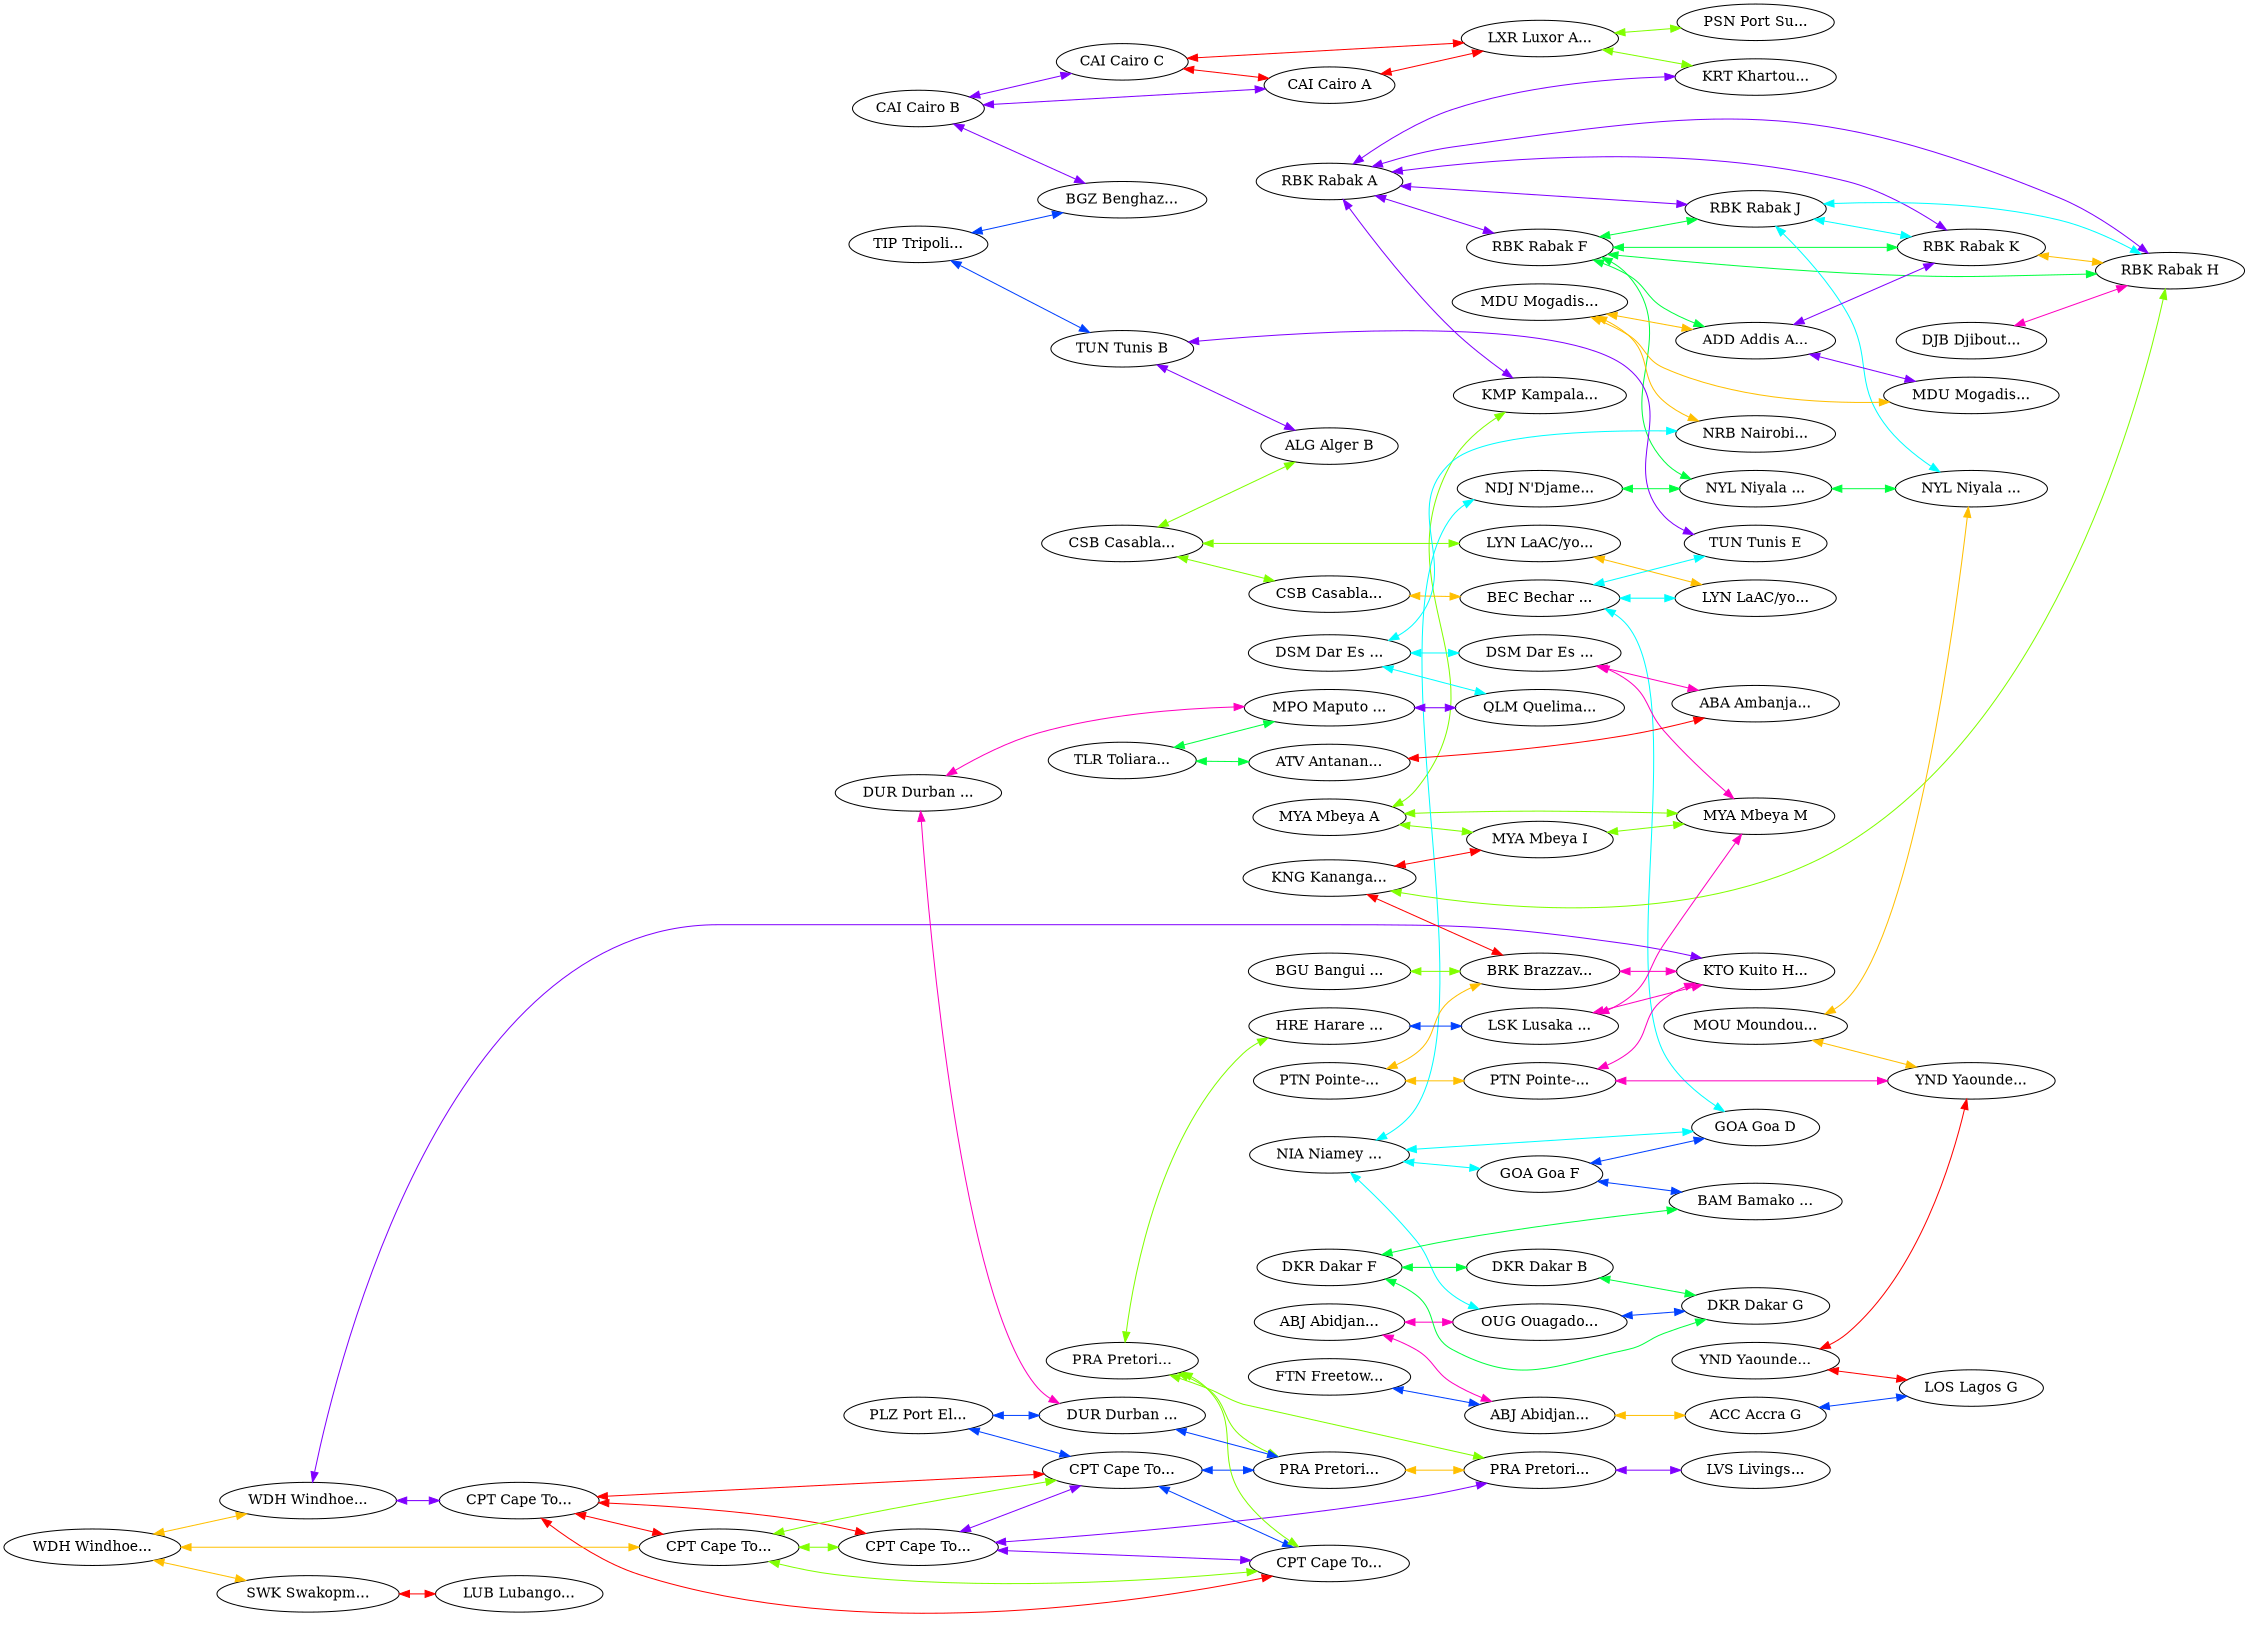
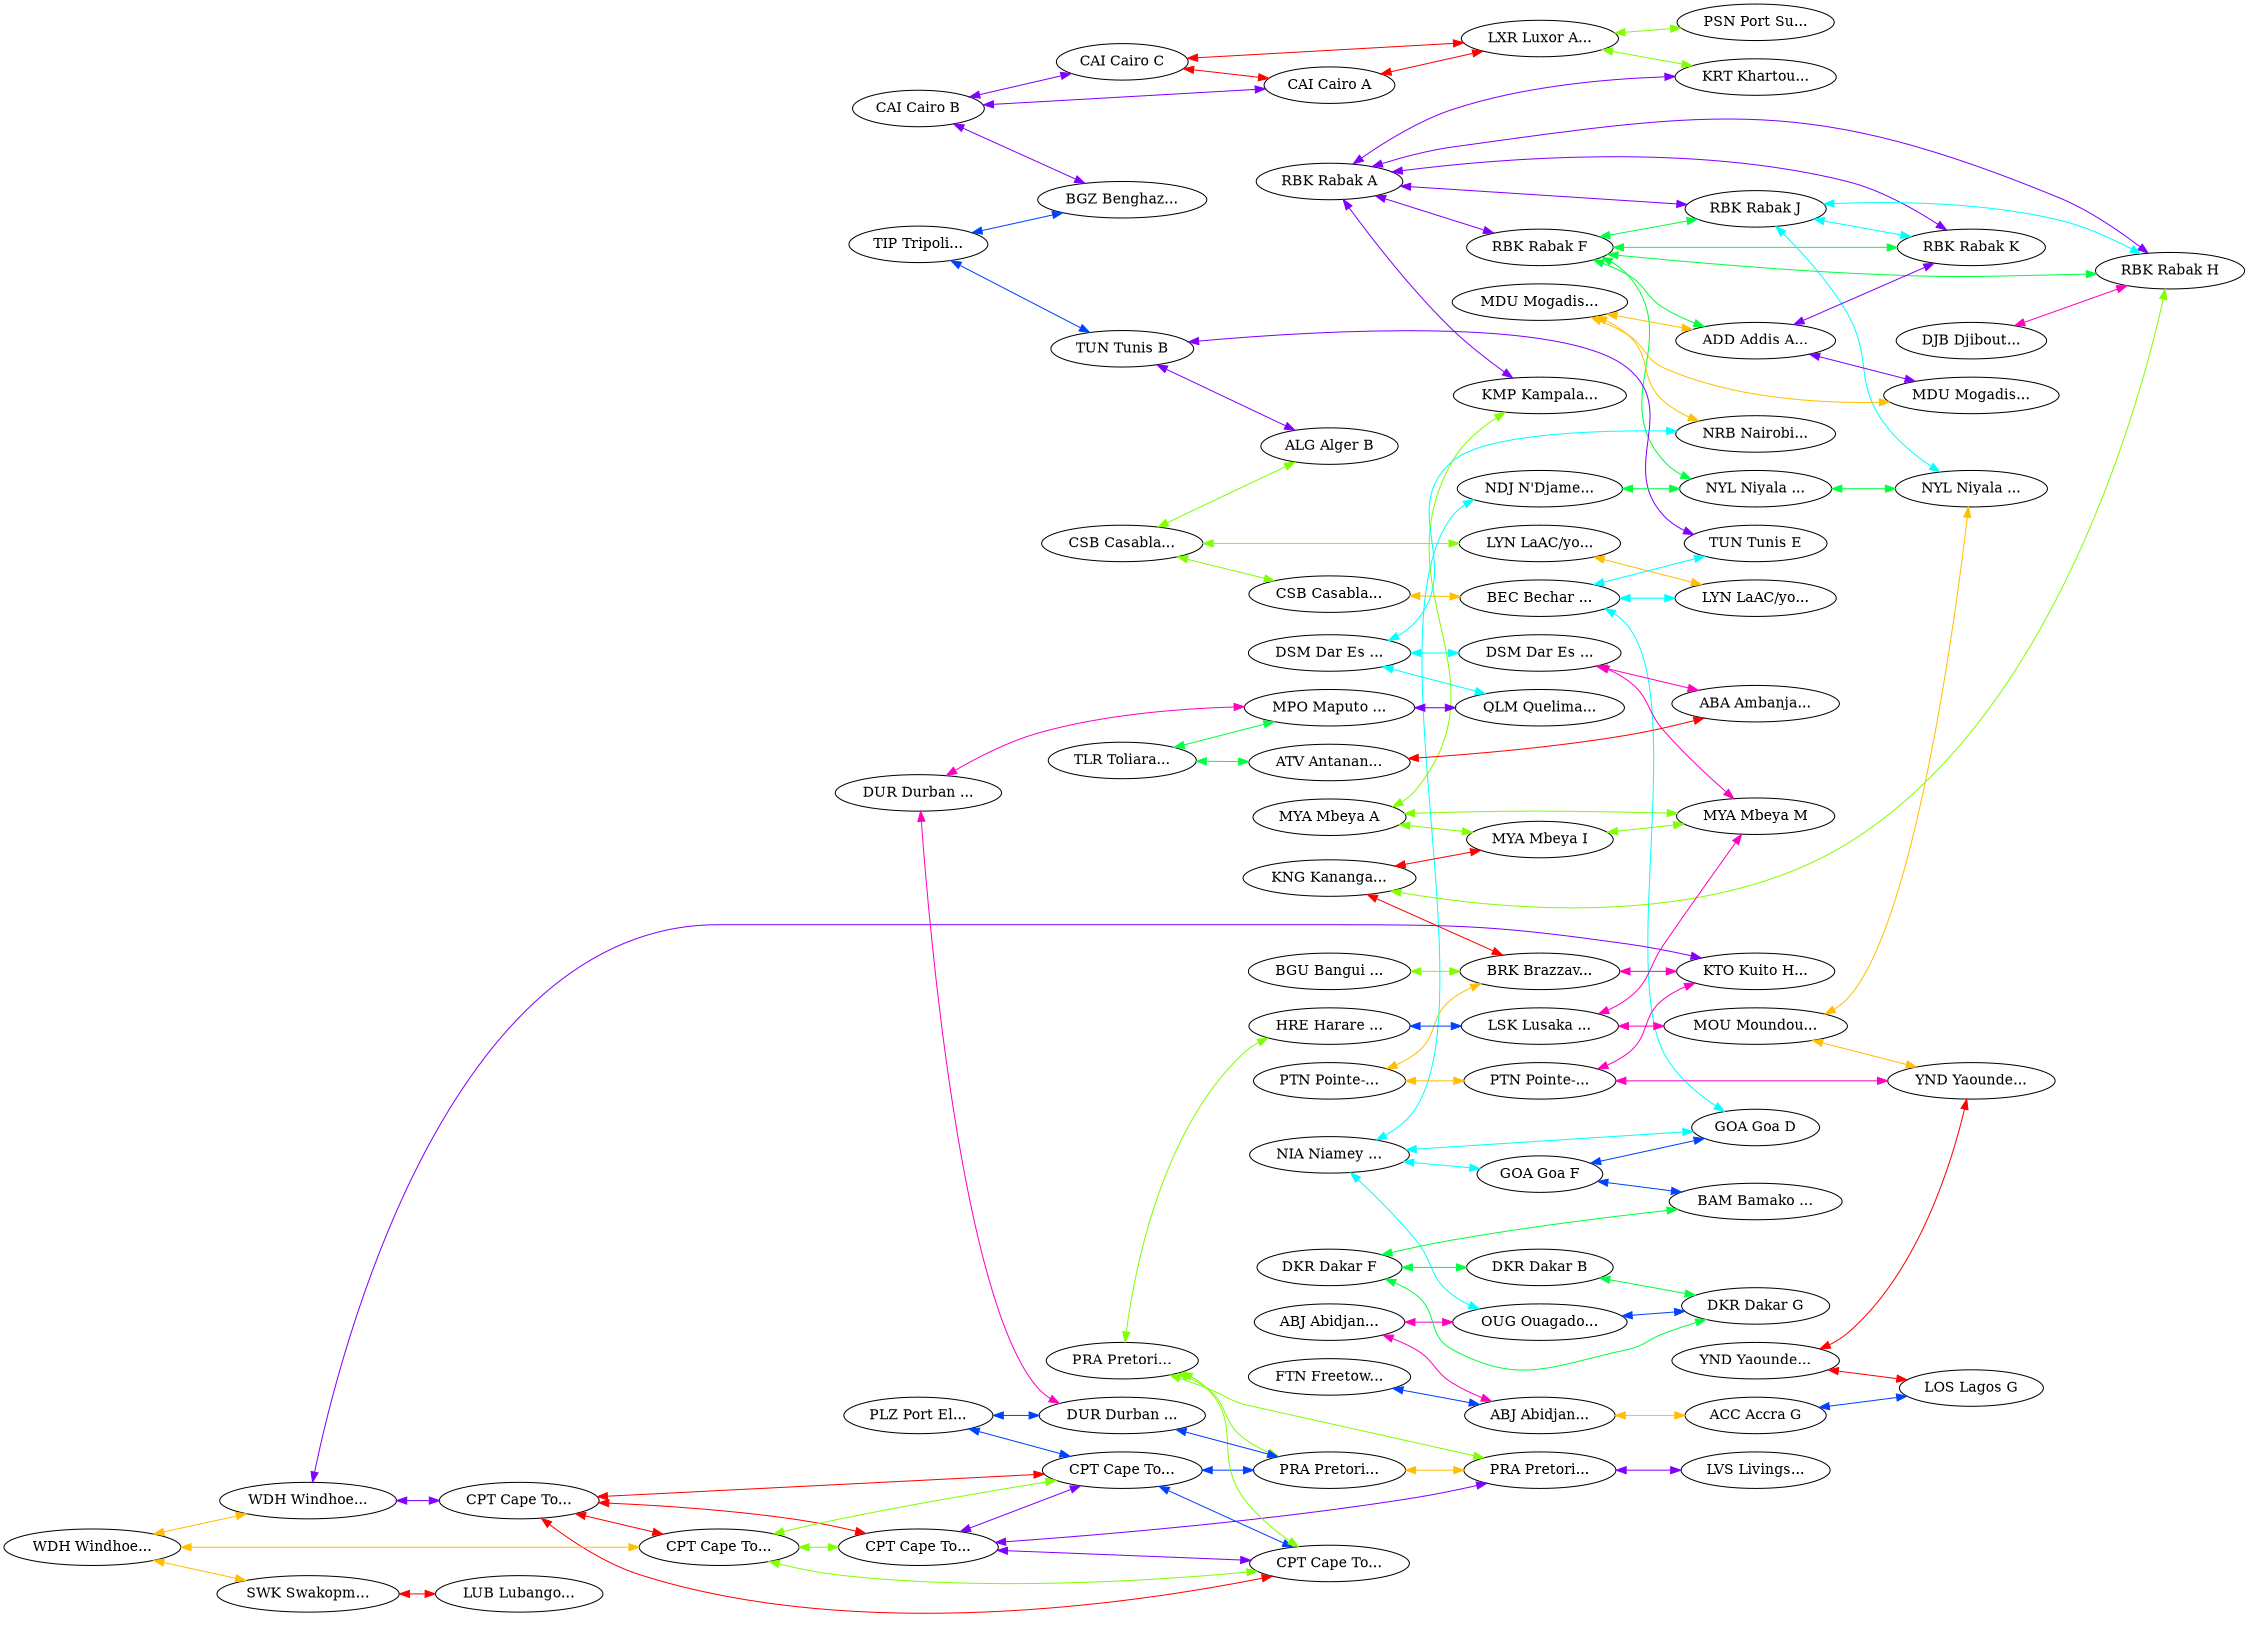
edge "RBK Rabak K" -- "RBK Rabak H": removed
edge "KTO Kuito H..." -- "LSK Lusaka ...": now "MOU Moundou..." -- "LSK Lusaka ..."
